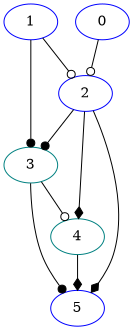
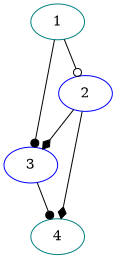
node "1": color blue -> teal
node "0": removed
edge "2" -> "3": arrowhead dot -> diamond
node "3": color teal -> blue
edge "3" -> "4": arrowhead odot -> dot
node "5": removed
